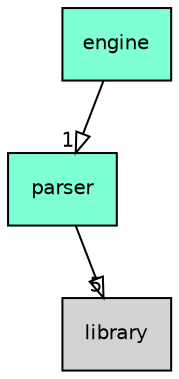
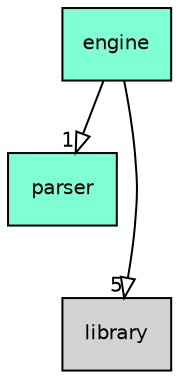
edge "parser" -> "library": now "engine" -> "library"
